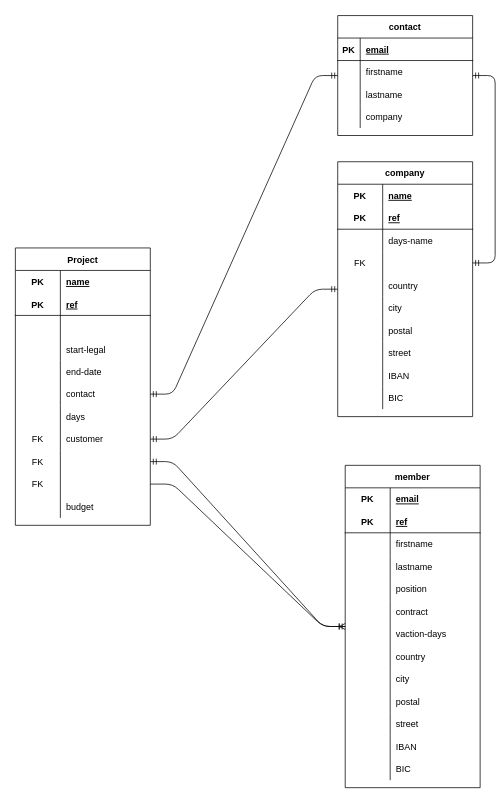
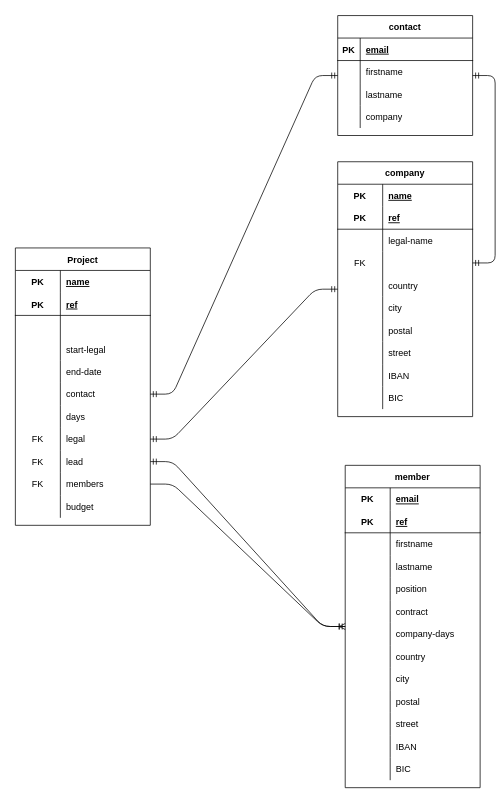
node "days-name": label "days-name" -> "legal-name"
node "customer": label "customer" -> "legal"
node "lead": added
node "members": added
node "vaction-days": label "vaction-days" -> "company-days"
